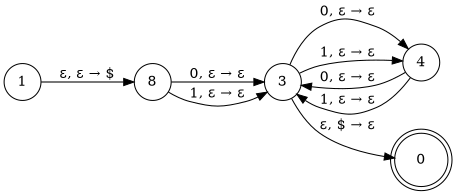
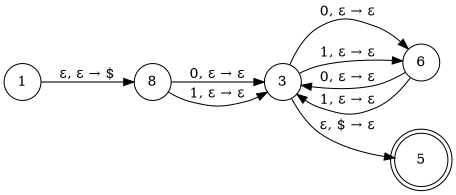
node "4": label "4" -> "6"
node "0": label "0" -> "5"
